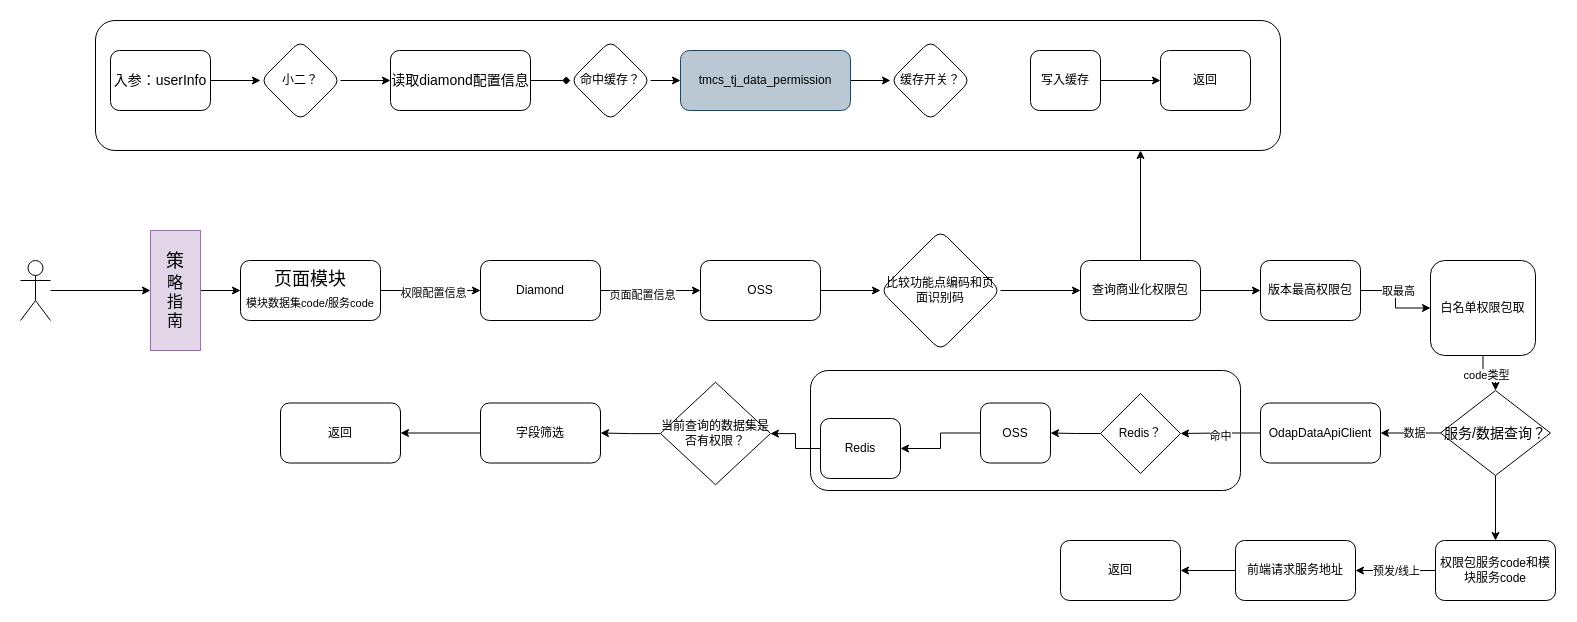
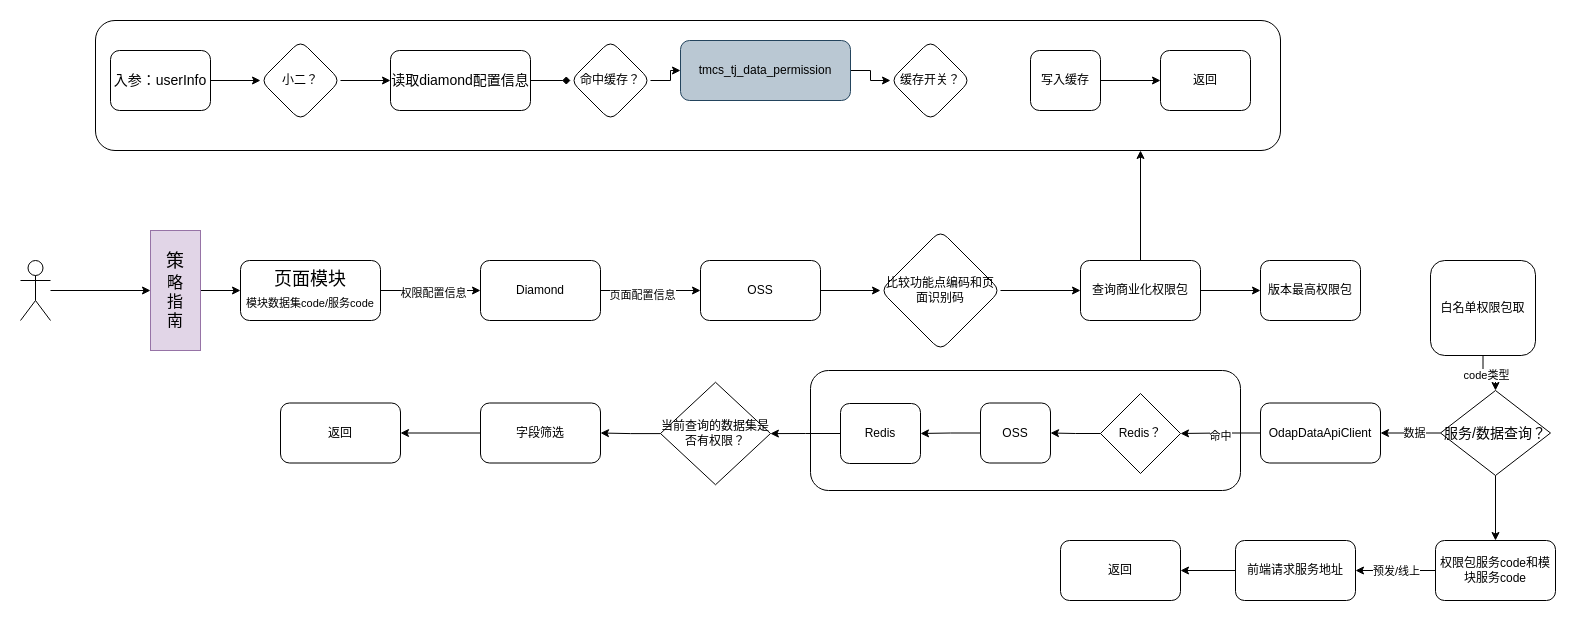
node "tmcs_tj_data_permission": moved (766, 81) -> (766, 71)
edge "版本最高权限包" -> "白名单权限包取": removed, label "取最高"
node "Redis": moved (861, 449) -> (881, 434)
